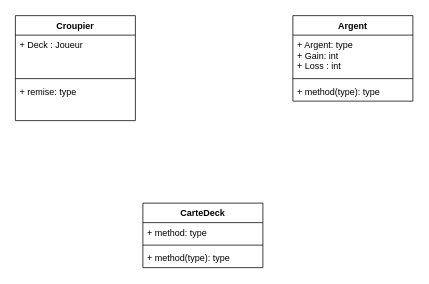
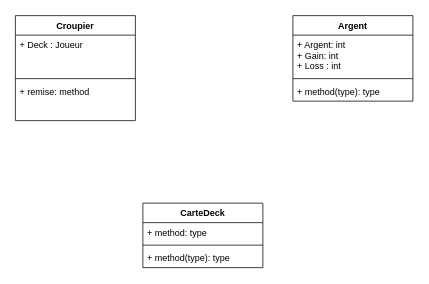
node "+ Argent: type + Gain: int + Loss : int": label "+ Argent: type + Gain: int + Loss : int" -> "+ Argent: int + Gain: int + Loss : int"
node "+ remise: type": label "+ remise: type" -> "+ remise: method"
